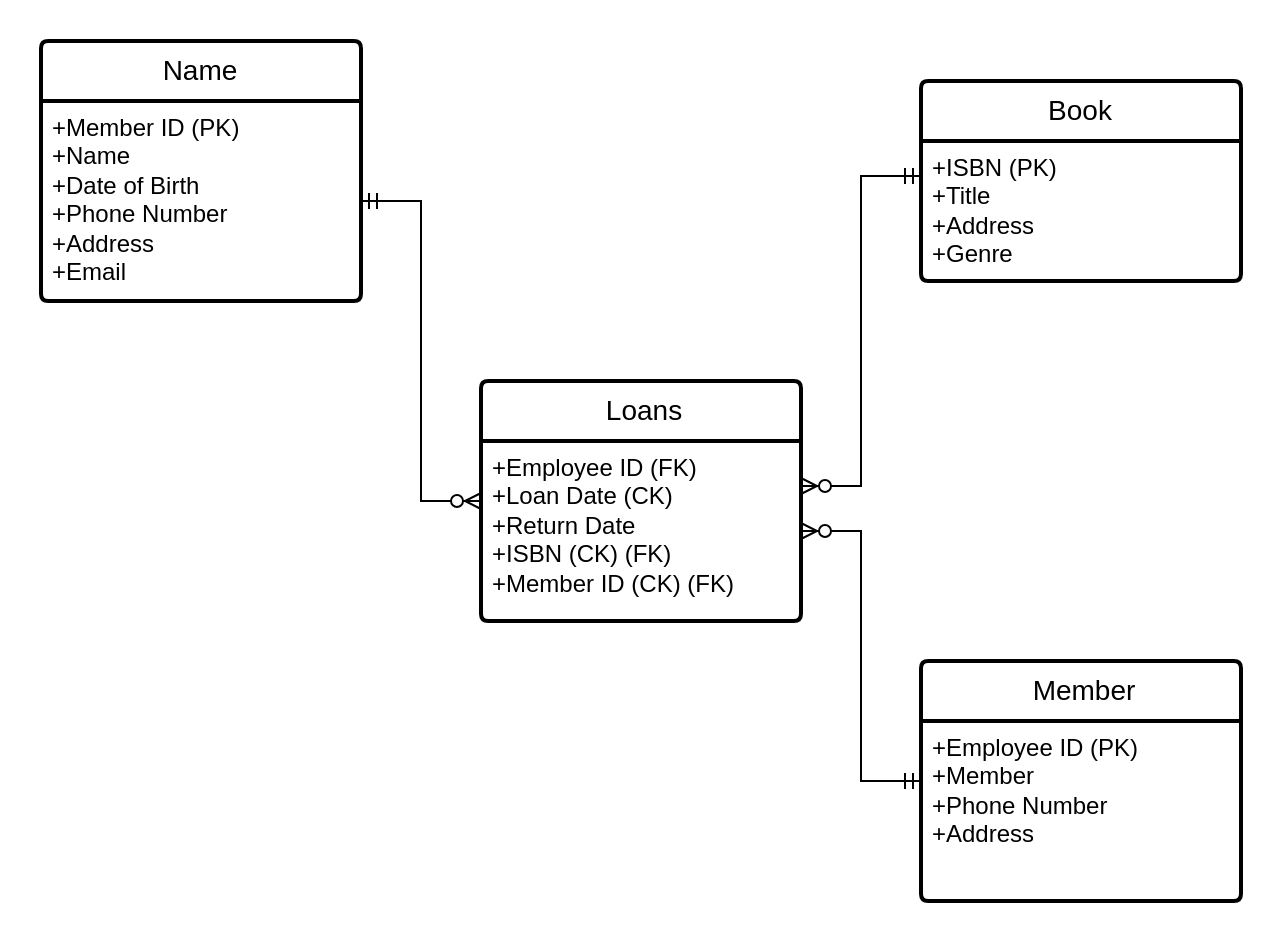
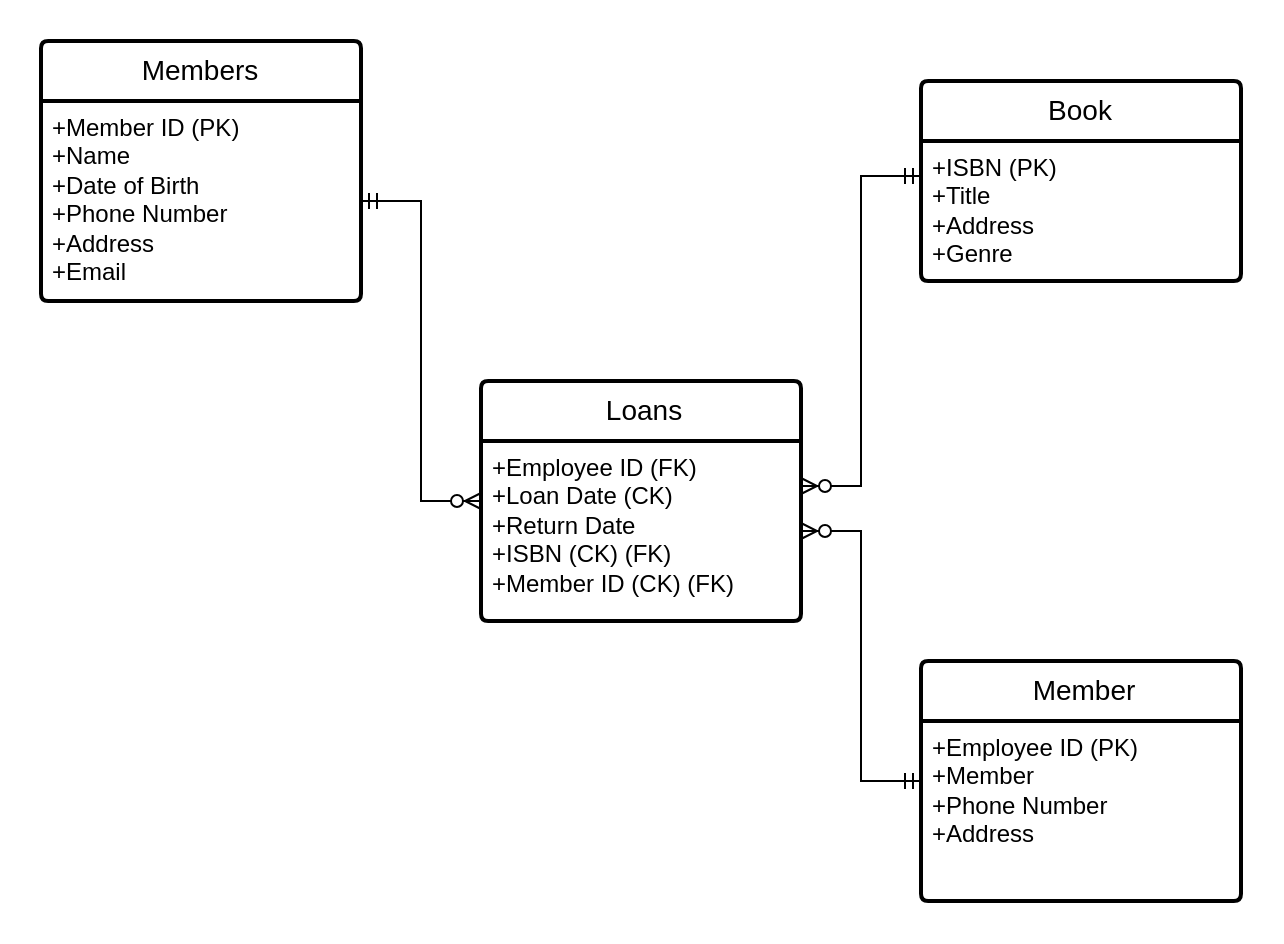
node "Name": label "Name" -> "Members"
